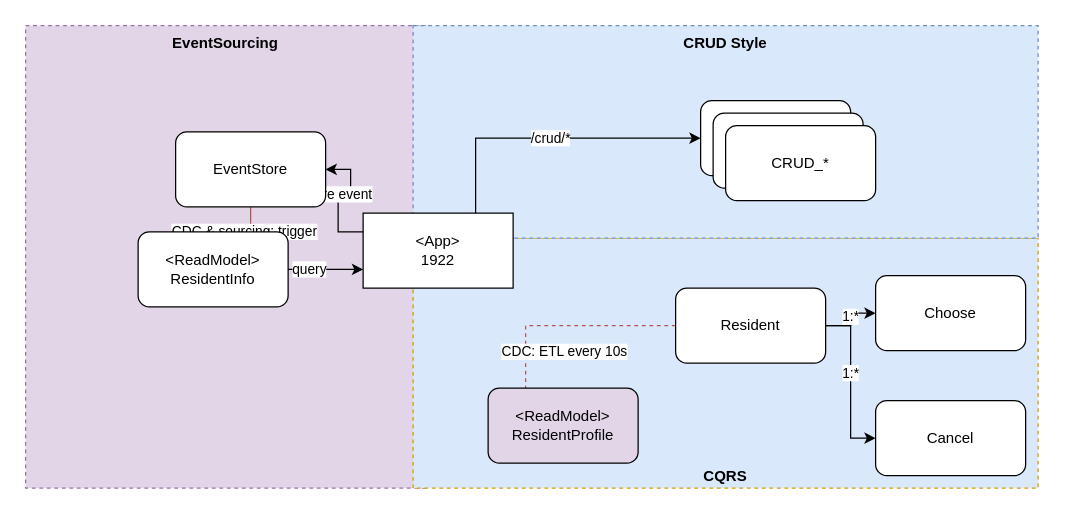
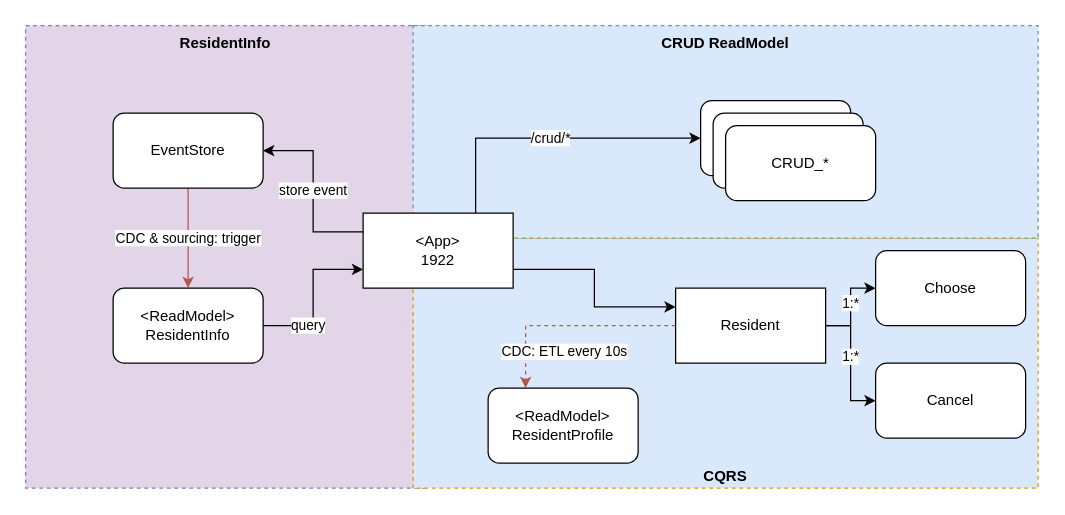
node "EventSourcing": label "EventSourcing" -> "ResidentInfo"
node "CRUD Style": label "CRUD Style" -> "CRUD ReadModel"
node "EventStore": moved (251, 169) -> (188, 151)
node "<ReadModel> ResidentInfo": moved (213, 269) -> (188, 326)
edge "<App> 1922" -> "Resident": added
node "Choose": moved (951, 313) -> (951, 288)
node "Resident": shape rounded rectangle -> rectangle
edge "Resident" -- "<ReadModel> ResidentProfile": arrowhead none -> classic
node "<ReadModel> ResidentProfile": fillcolor #e1d5e7 -> #ffffff
node "Cancel": moved (951, 438) -> (951, 401)
